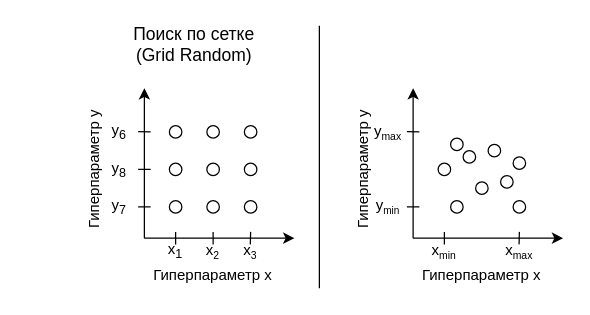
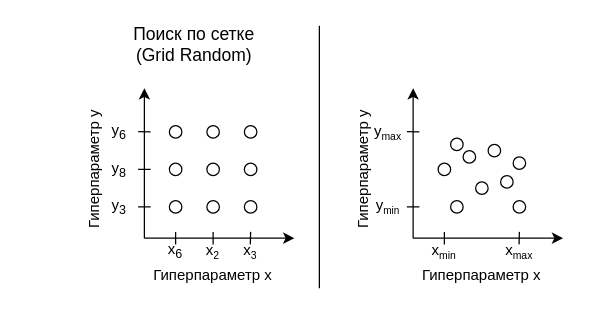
node "y7": label "y7" -> "y3"
node "x1": label "x1" -> "x6"
